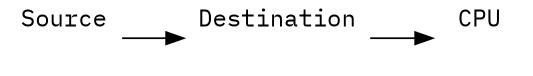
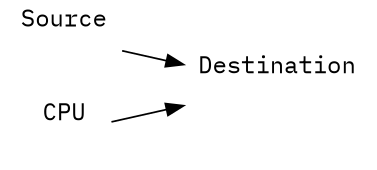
edge "Destination" -> "CPU": reversed
